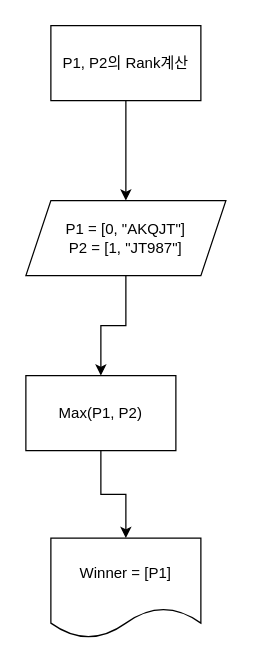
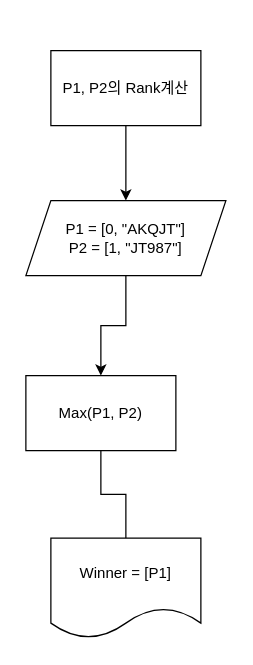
node "P1, P2의 Rank계산": moved (126, 63) -> (126, 88)
edge "Max(P1, P2)" -> "Winner = [P1]": arrowhead classic -> none
